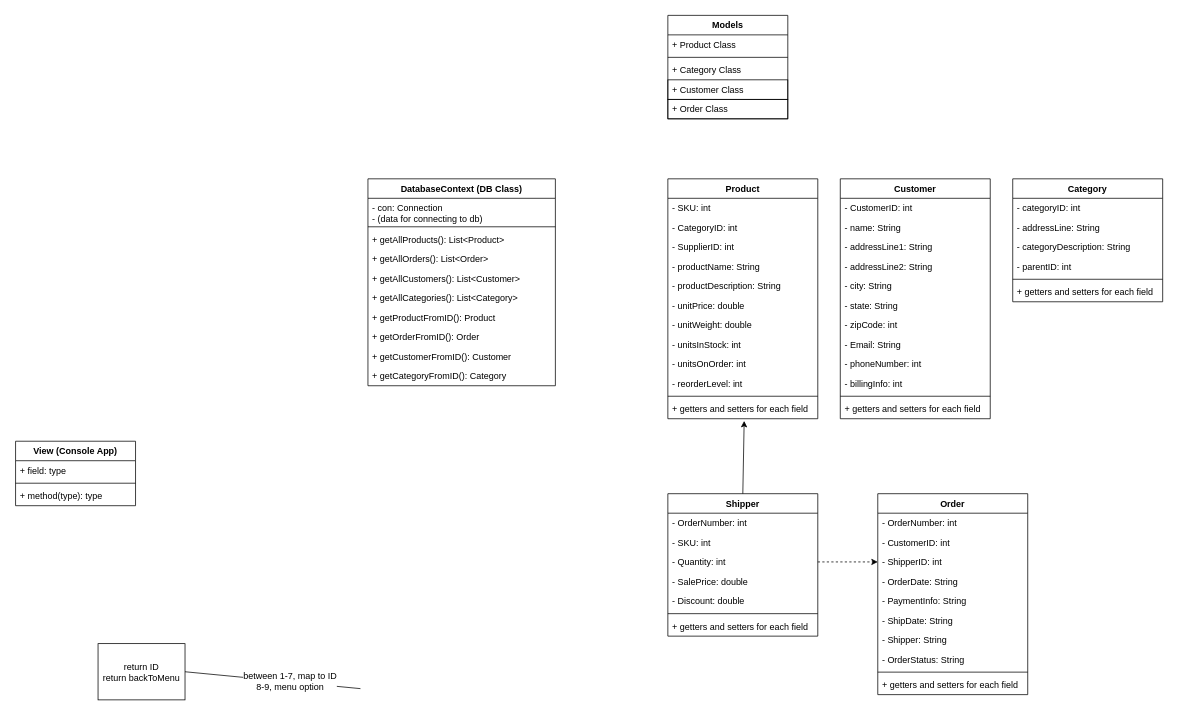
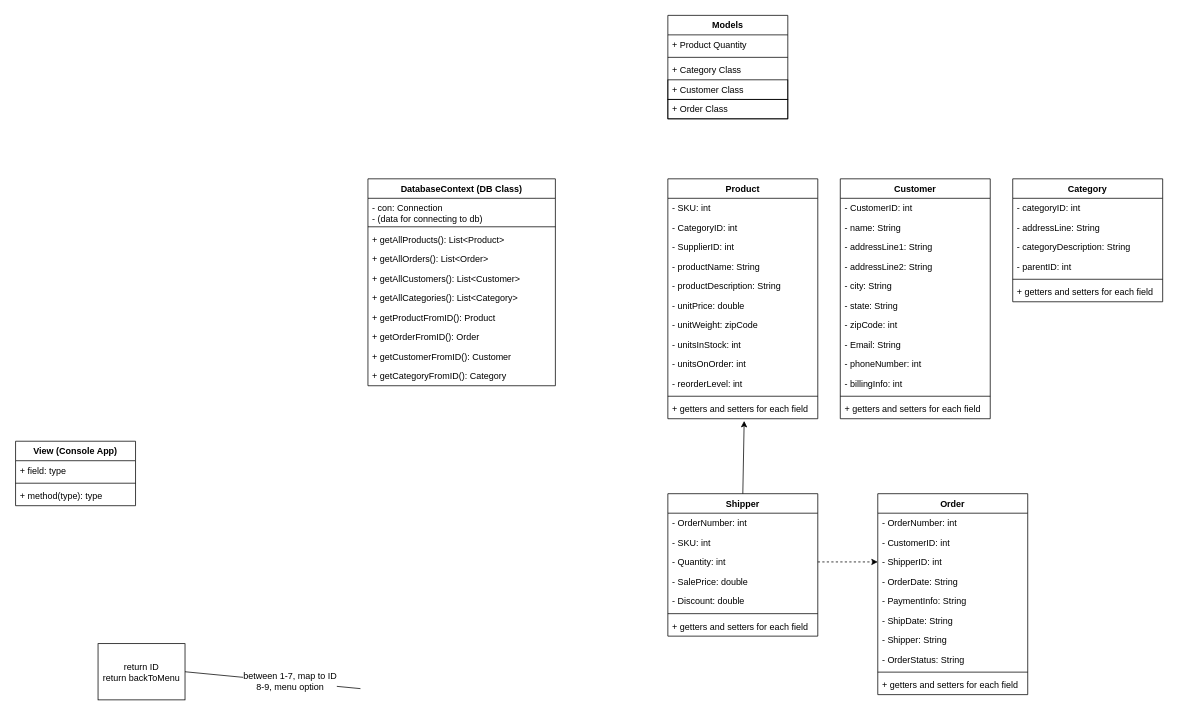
node "+ Product Class": label "+ Product Class" -> "+ Product Quantity"
node "- unitWeight: double": label "- unitWeight: double" -> "- unitWeight: zipCode"
